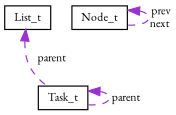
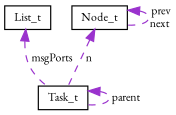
edge "Task_t" -> "List_t": label " parent" -> " msgPorts"
edge "Task_t" -> "Node_t": added, label "n"
